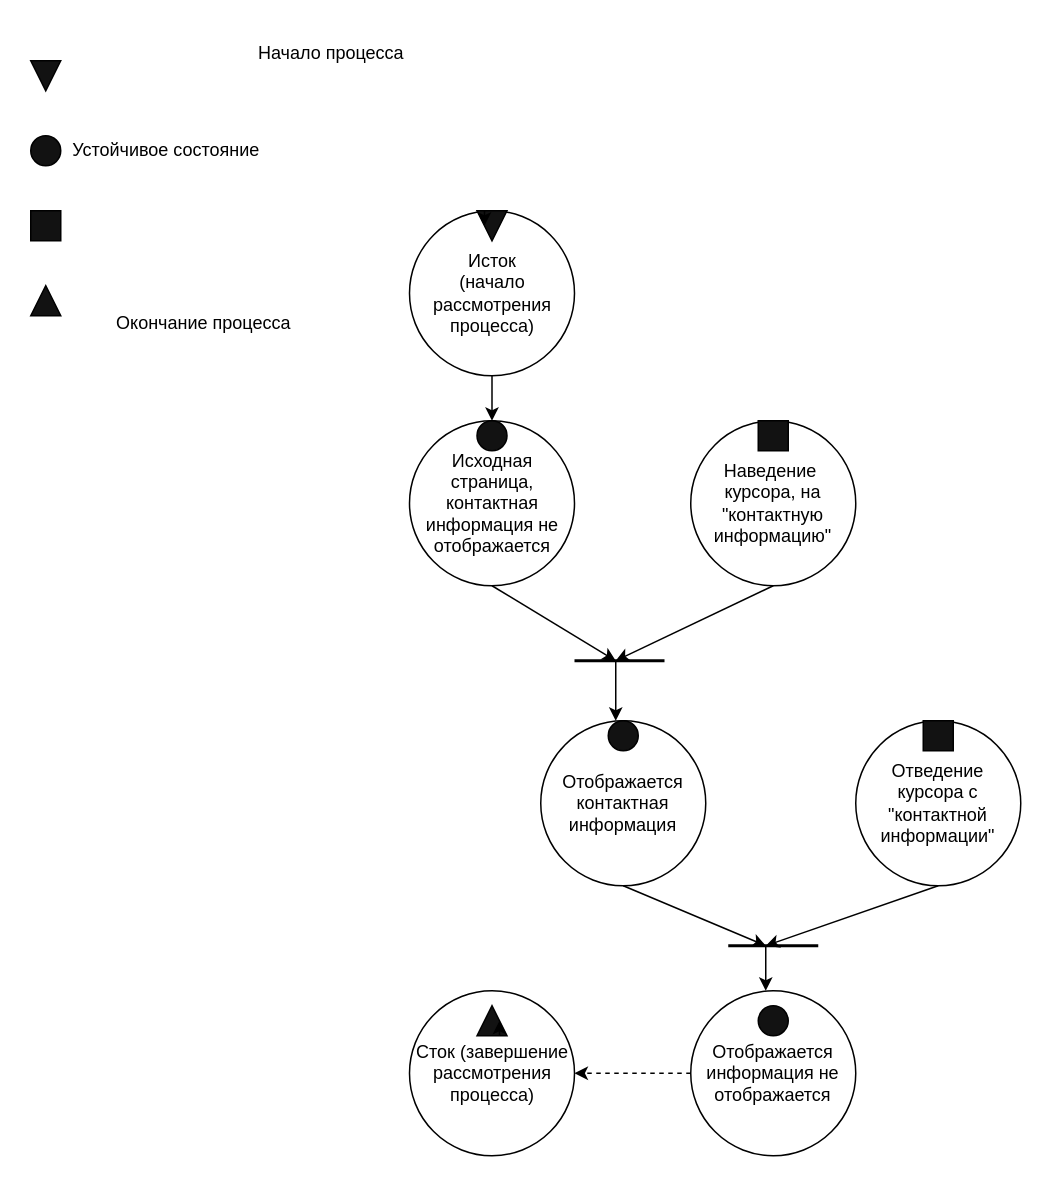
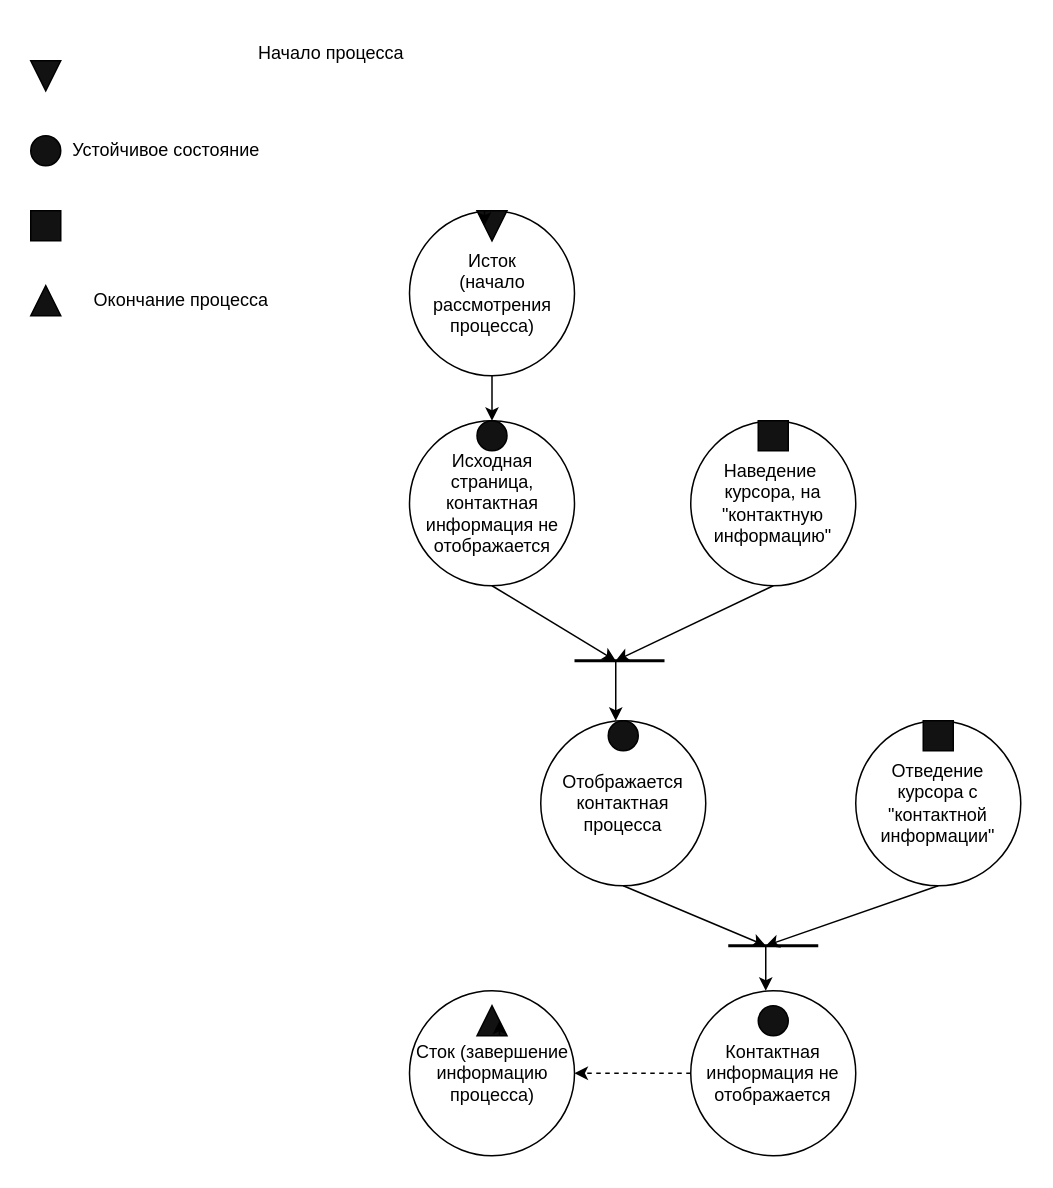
node "Окончание процесса": moved (203, 323) -> (181, 301)
node "Отображается контактная информация": label "Отображается контактная информация" -> "Отображается контактная процесса"
node "Сток (завершение рассмотрения процесса)": label "Сток (завершение рассмотрения процесса)" -> "Сток (завершение информацию процесса)"
node "Отображается информация не отображается": label "Отображается информация не отображается" -> "Контактная информация не отображается"
